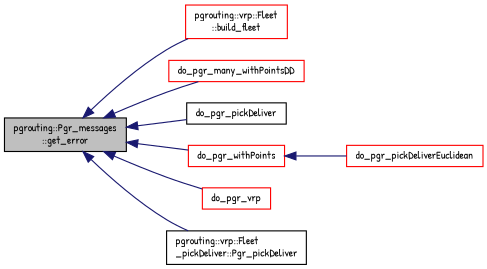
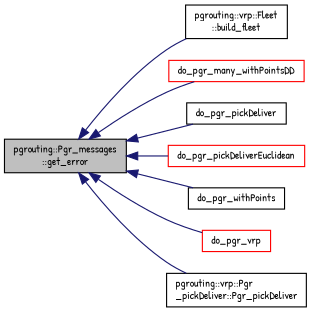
node "pgrouting::vrp::Fleet ::build_fleet": color red -> black
node "do_pgr_withPoints": color red -> black
edge "do_pgr_pickDeliverEuclidean" -> "do_pgr_withPoints": now "do_pgr_pickDeliverEuclidean" -> "pgrouting::Pgr_messages ::get_error"
node "pgrouting::vrp::Fleet _pickDeliver::Pgr_pickDeliver": label "pgrouting::vrp::Fleet _pickDeliver::Pgr_pickDeliver" -> "pgrouting::vrp::Pgr _pickDeliver::Pgr_pickDeliver"
